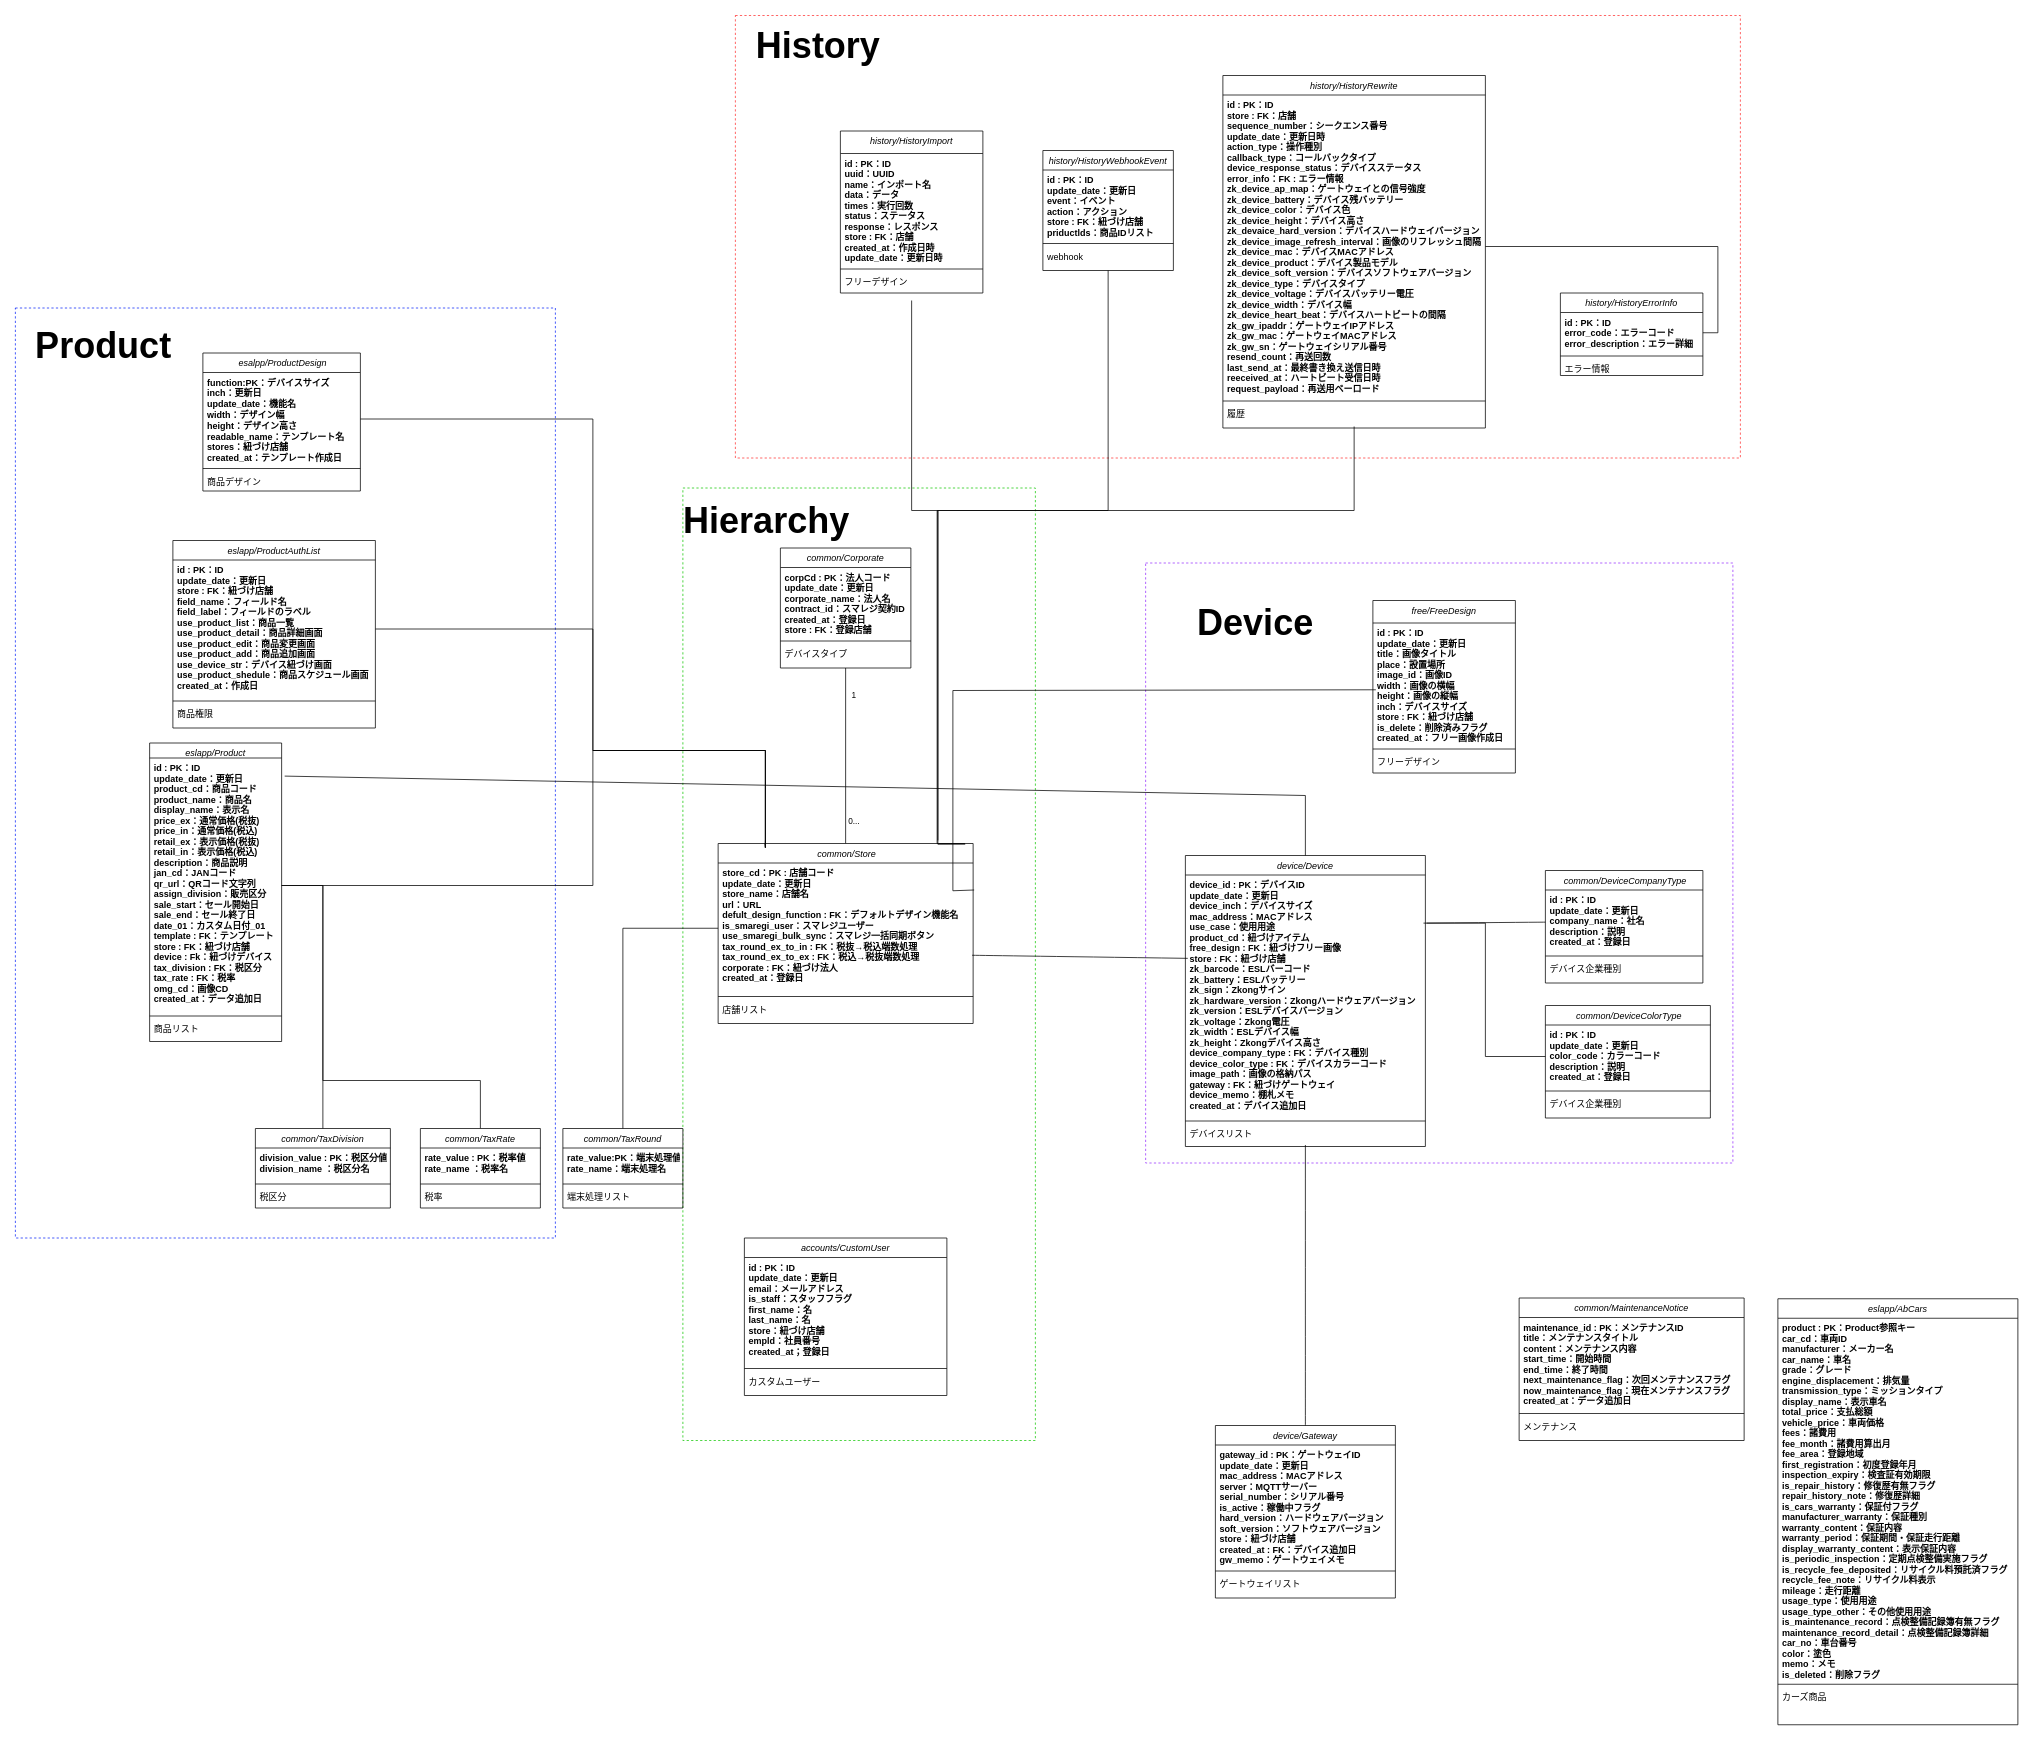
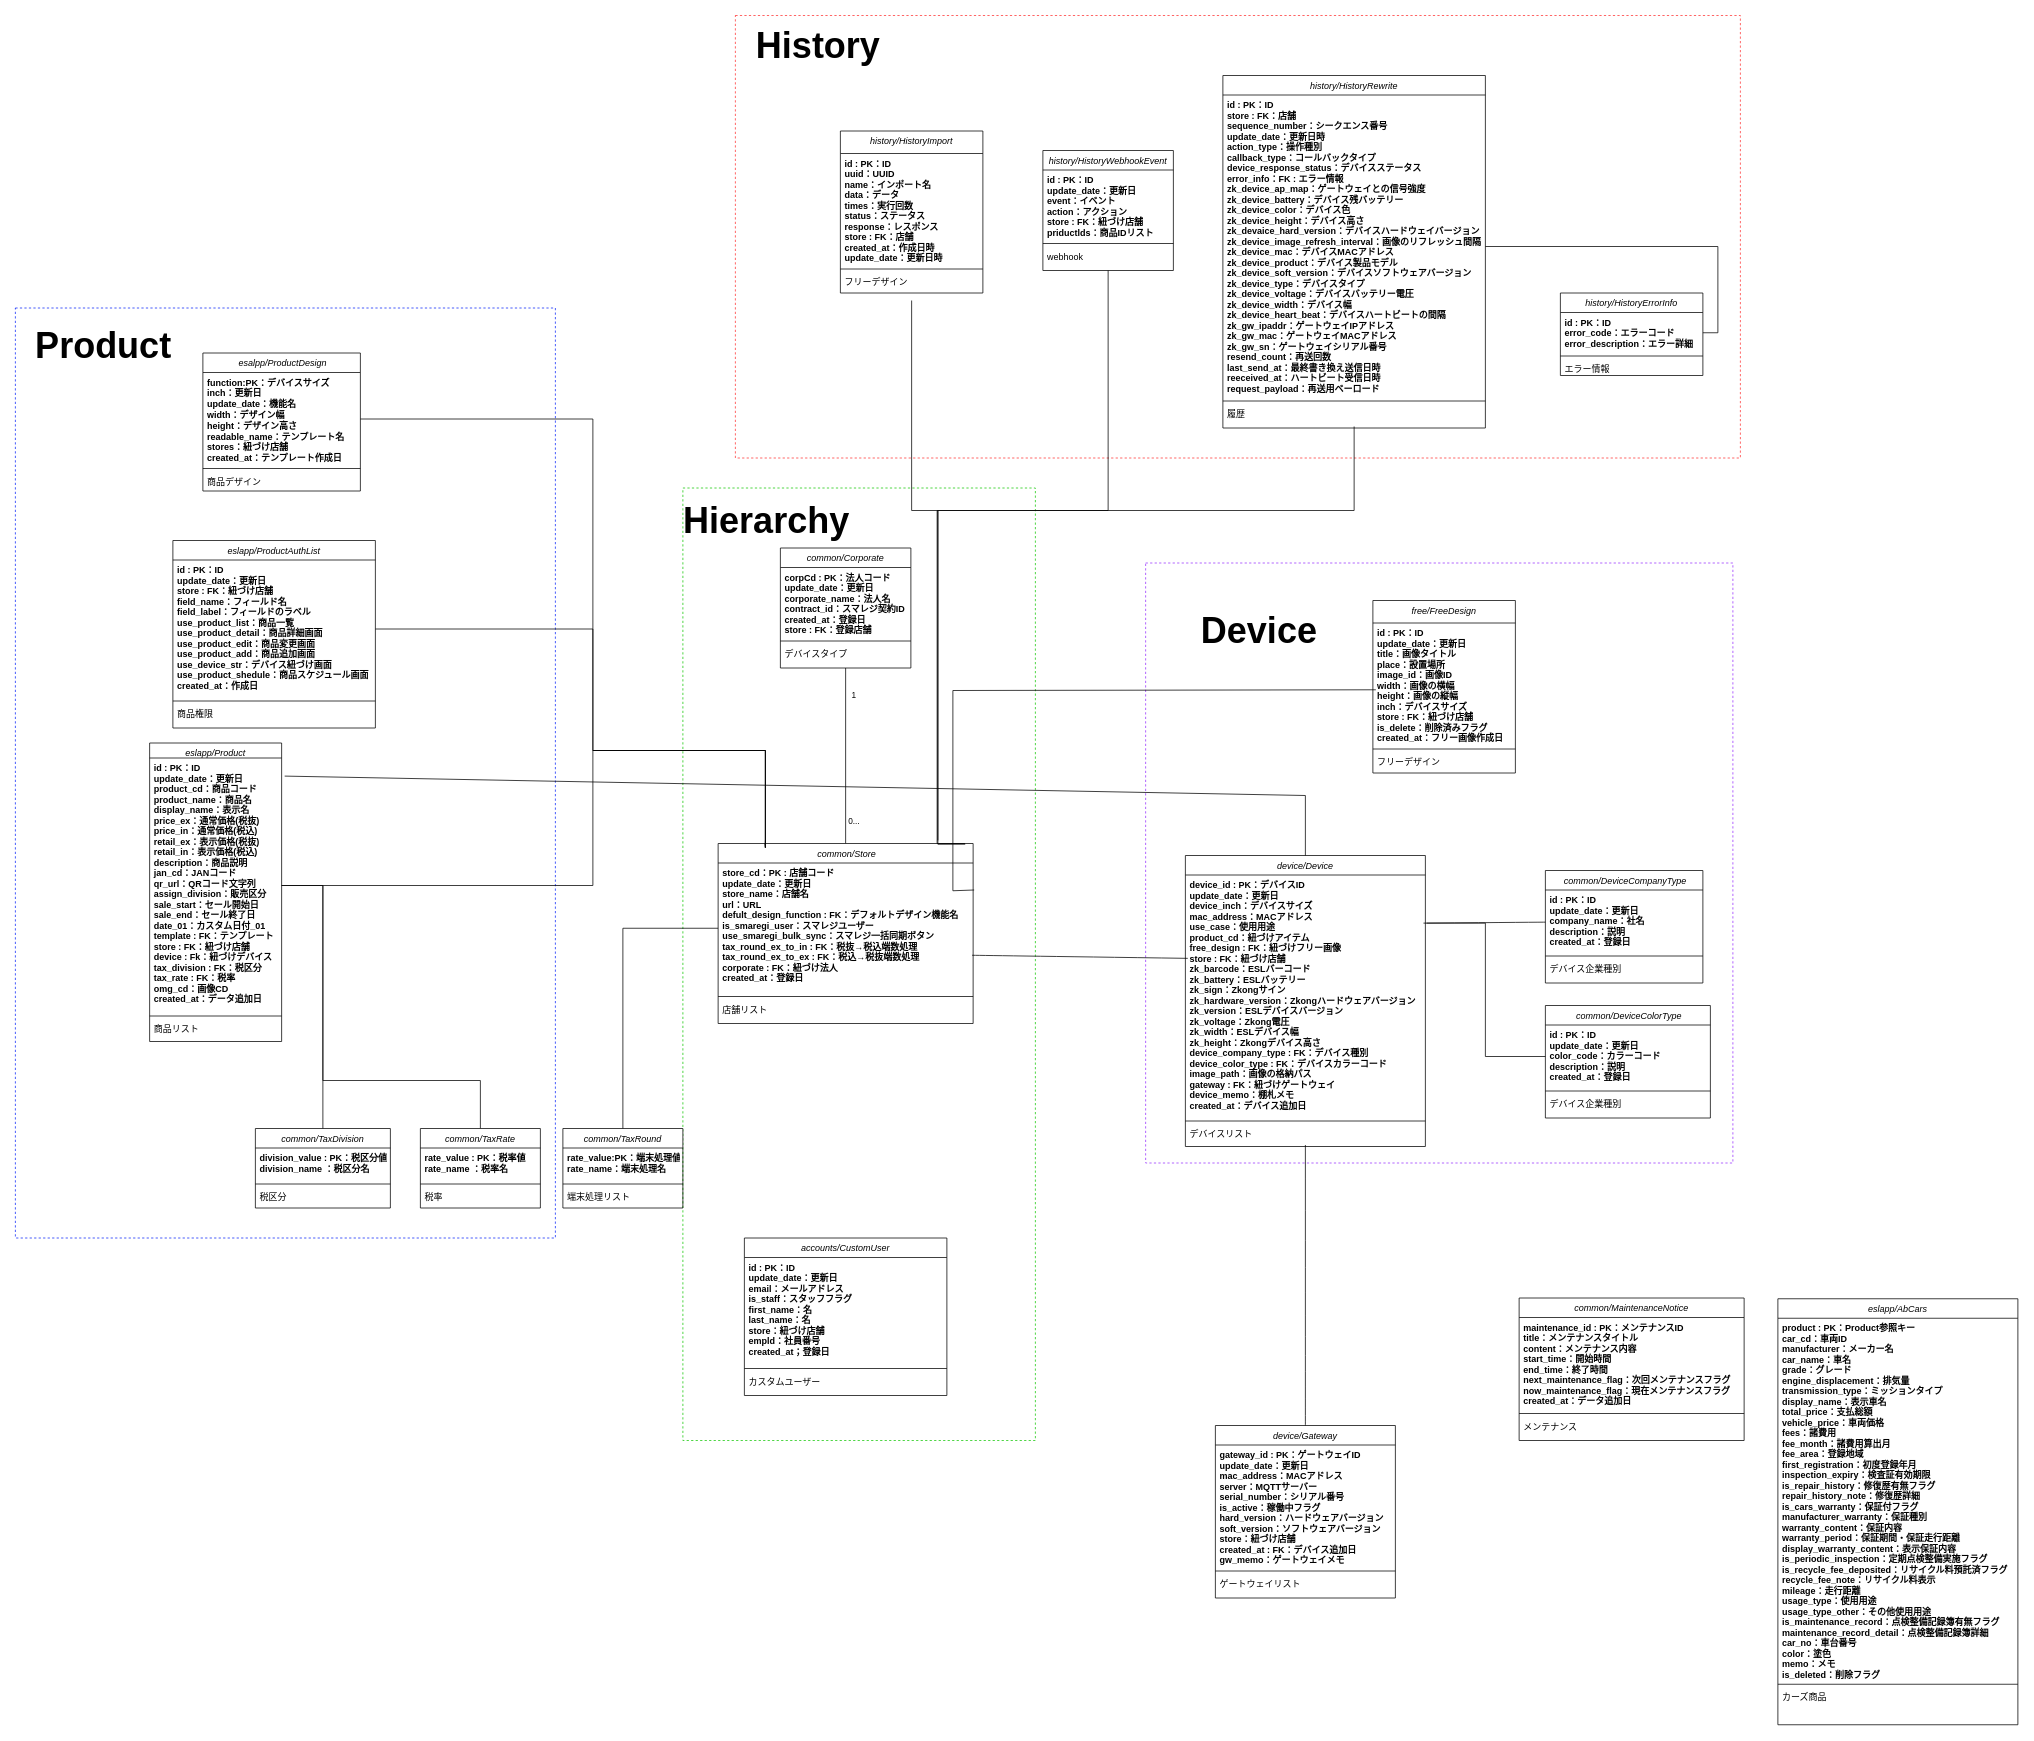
node "Device": moved (1255, 623) -> (1259, 630)
